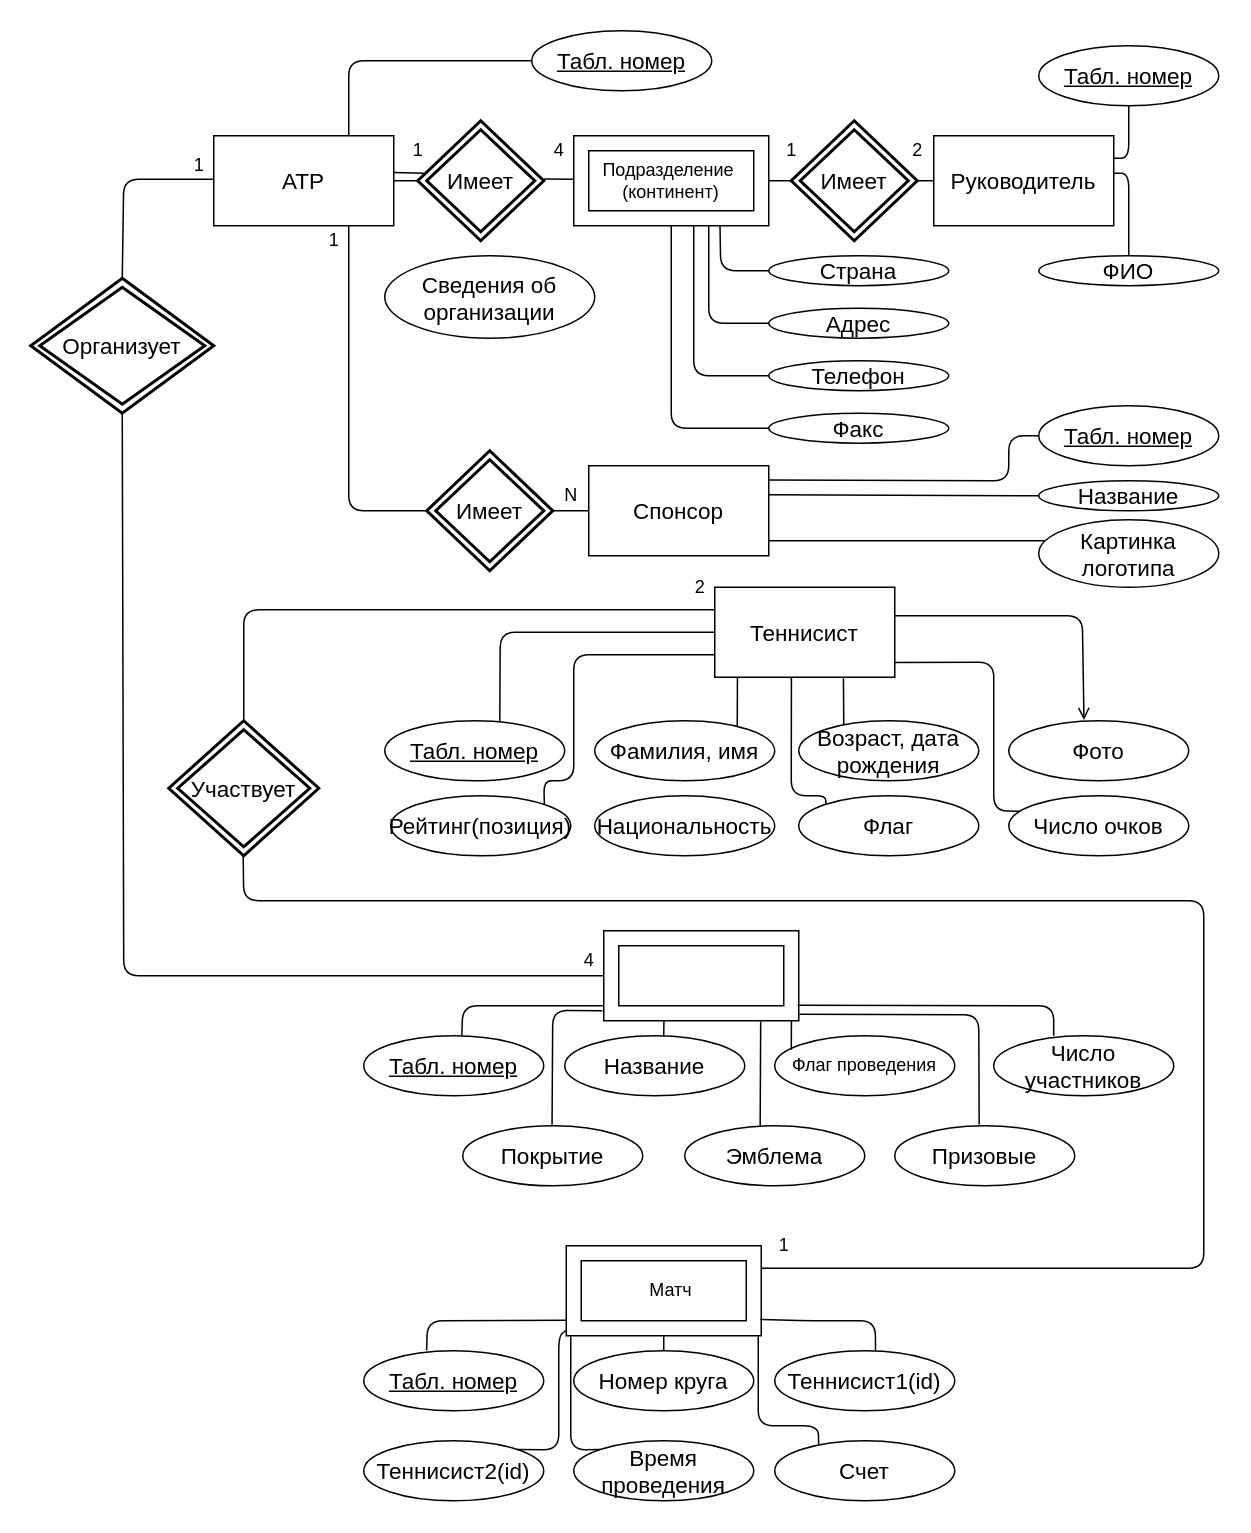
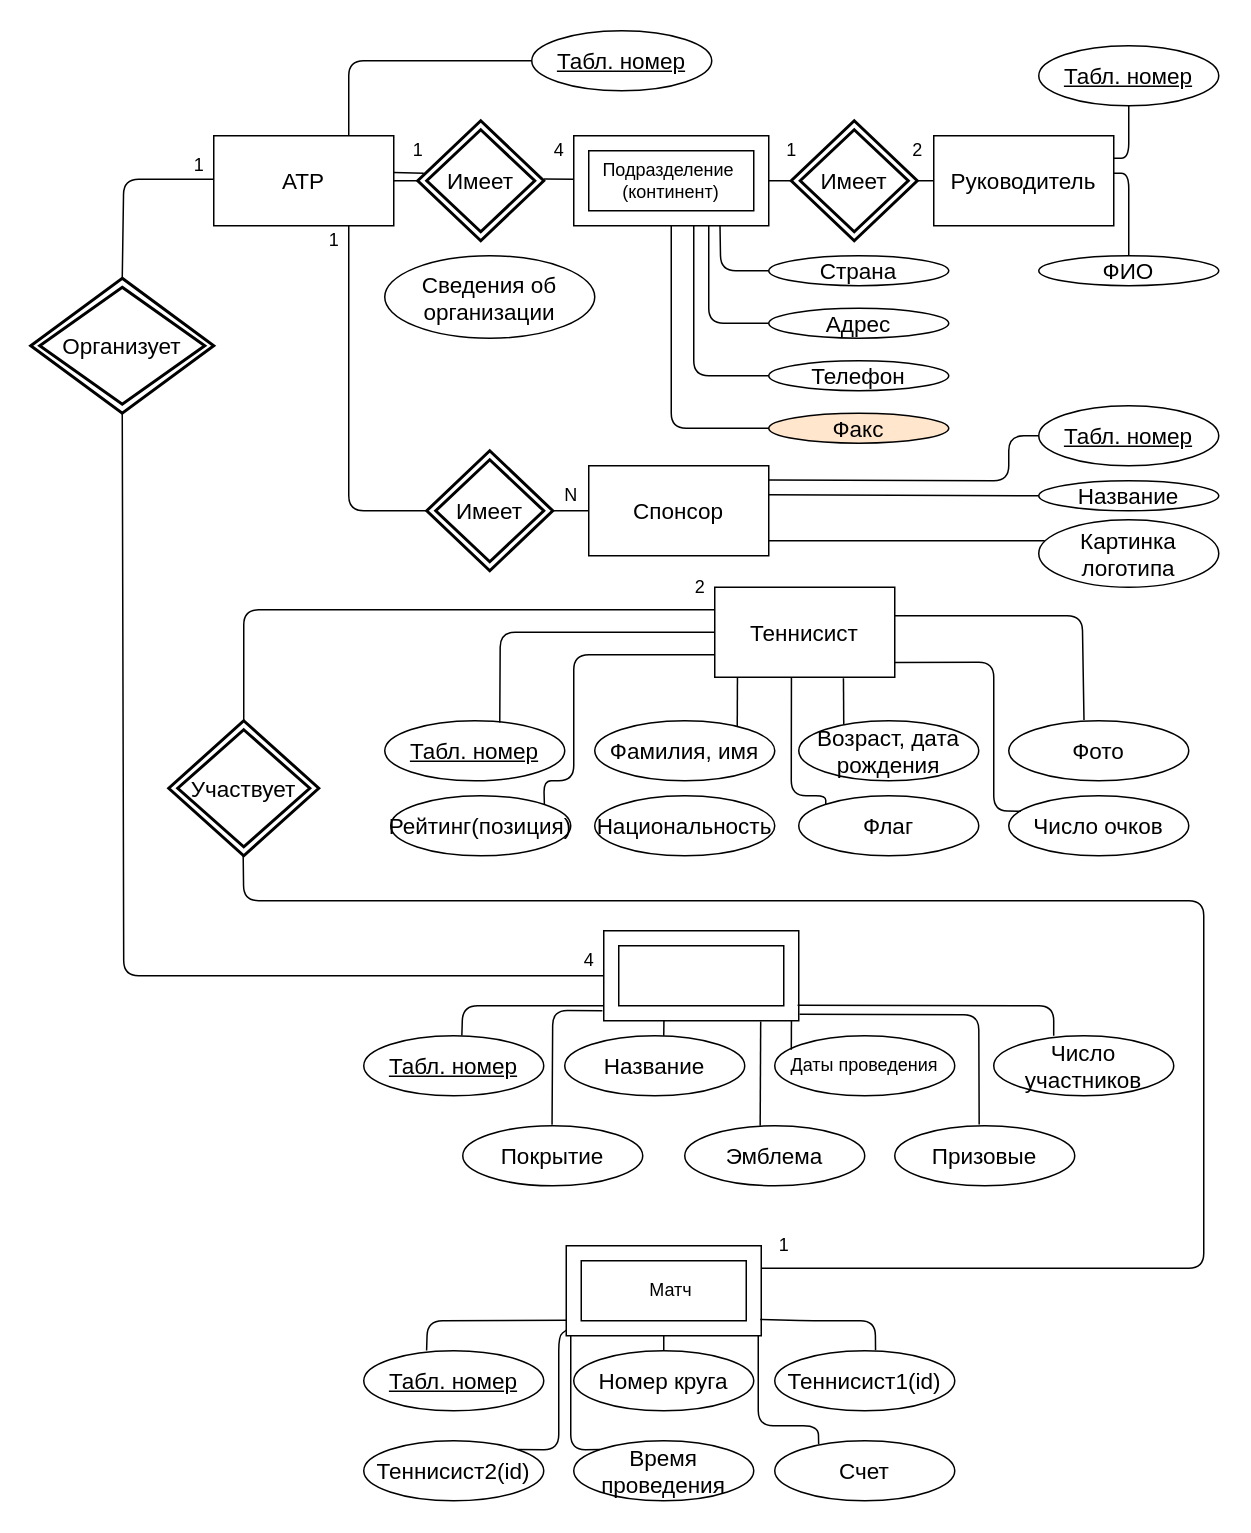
node "Факс": fillcolor #ffffff -> #ffe6cc
edge "Теннисист" -> "Фото": arrowhead open -> none
node "Флаг проведения": label "Флаг проведения" -> "Даты проведения"
